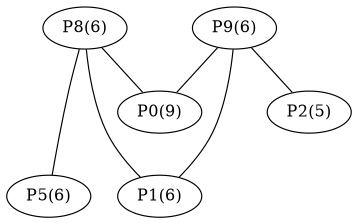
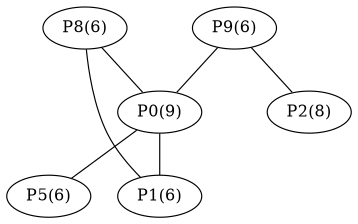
edge "P8(6)" -- "P5(6)": now "P0(9)" -- "P5(6)"
node "P2(5)": label "P2(5)" -> "P2(8)"
edge "P9(6)" -- "P1(6)": now "P0(9)" -- "P1(6)"
